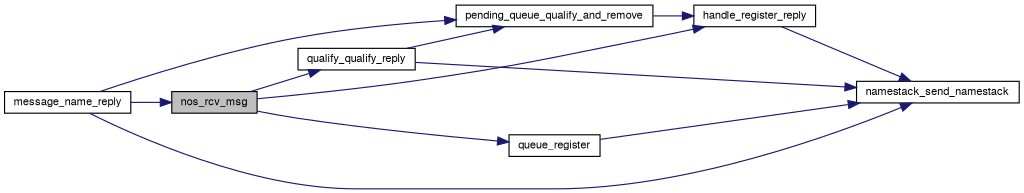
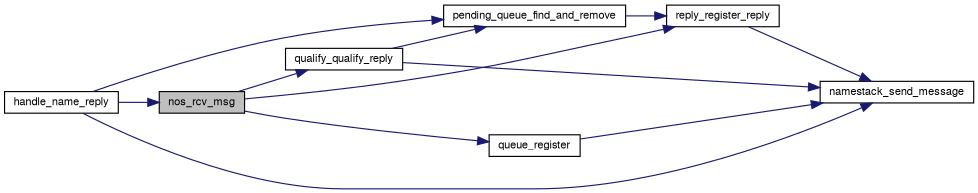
node "pending_queue_qualify_and_remove": label "pending_queue_qualify_and_remove" -> "pending_queue_find_and_remove"
node "handle_register_reply": label "handle_register_reply" -> "reply_register_reply"
node "namestack_send_namestack": label "namestack_send_namestack" -> "namestack_send_message"
node "message_name_reply": label "message_name_reply" -> "handle_name_reply"
